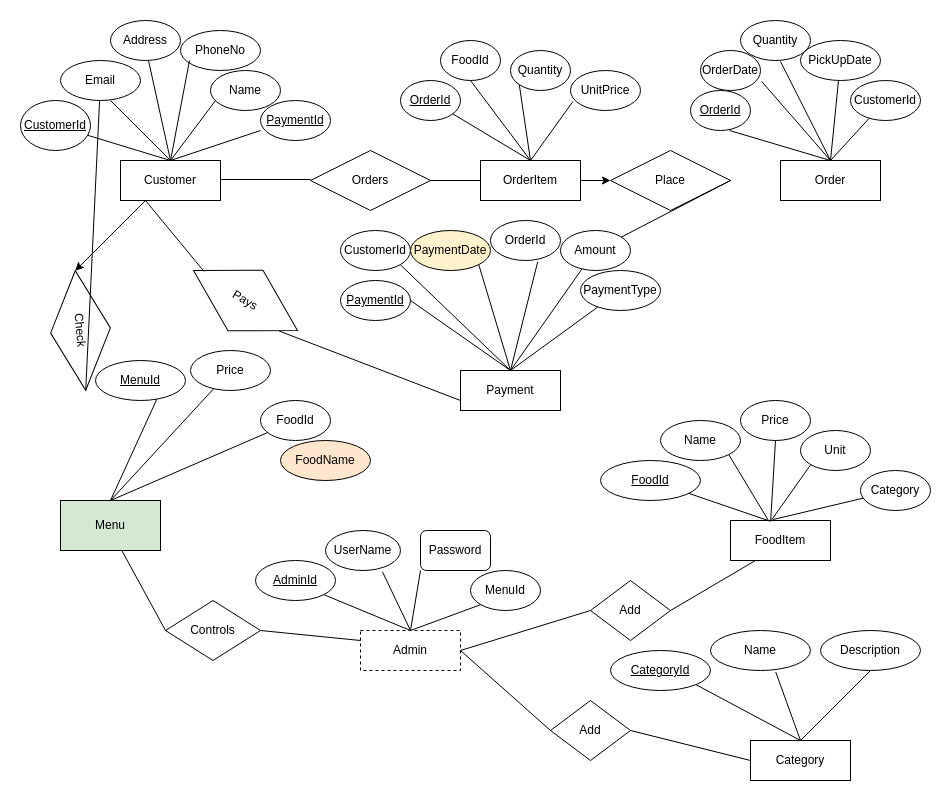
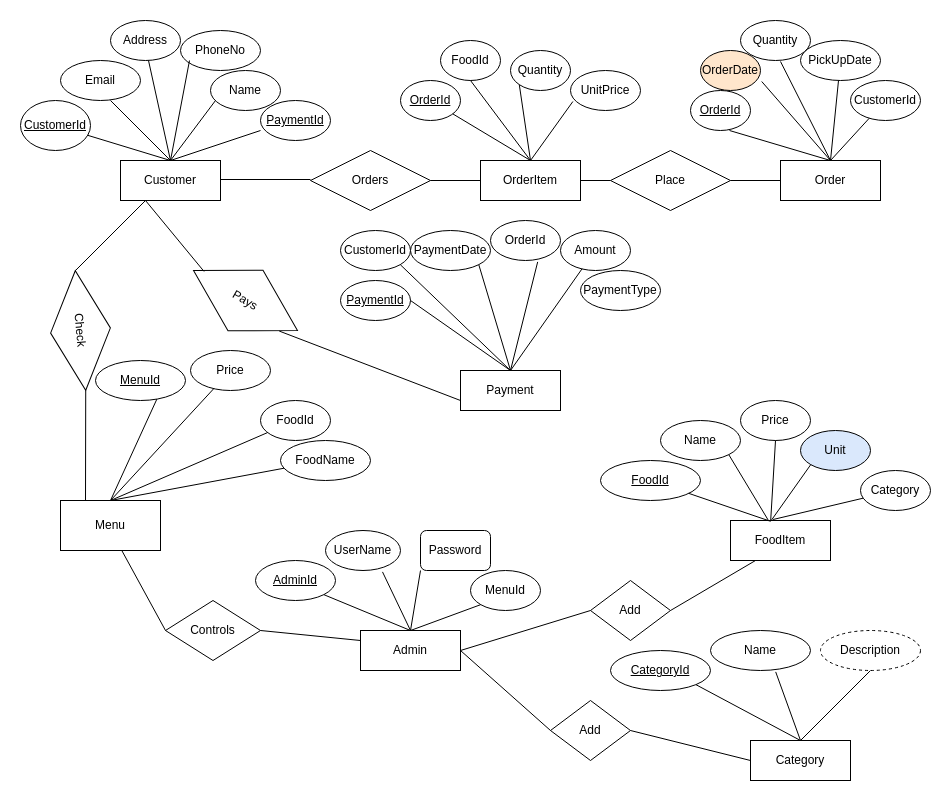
node "OrderDate": fillcolor #ffffff -> #ffe6cc
edge "OrderItem" -> "Place": arrowhead classic -> none
edge "Place" -- "Amount": now "Place" -- "Order"
edge "Email" -- "Check": now "Menu" -- "Check"
node "PaymentDate": fillcolor #fff2cc -> #ffffff
edge "Customer" -> "Check": arrowhead classic -> none
edge "PaymentType" -- "Payment": removed
node "Unit": fillcolor #ffffff -> #dae8fc
node "FoodName": fillcolor #ffe6cc -> #ffffff
edge "FoodName" -- "Menu": added
node "Menu": fillcolor #d5e8d4 -> #ffffff
node "Admin": style dashed -> solid
node "Description": style solid -> dashed
